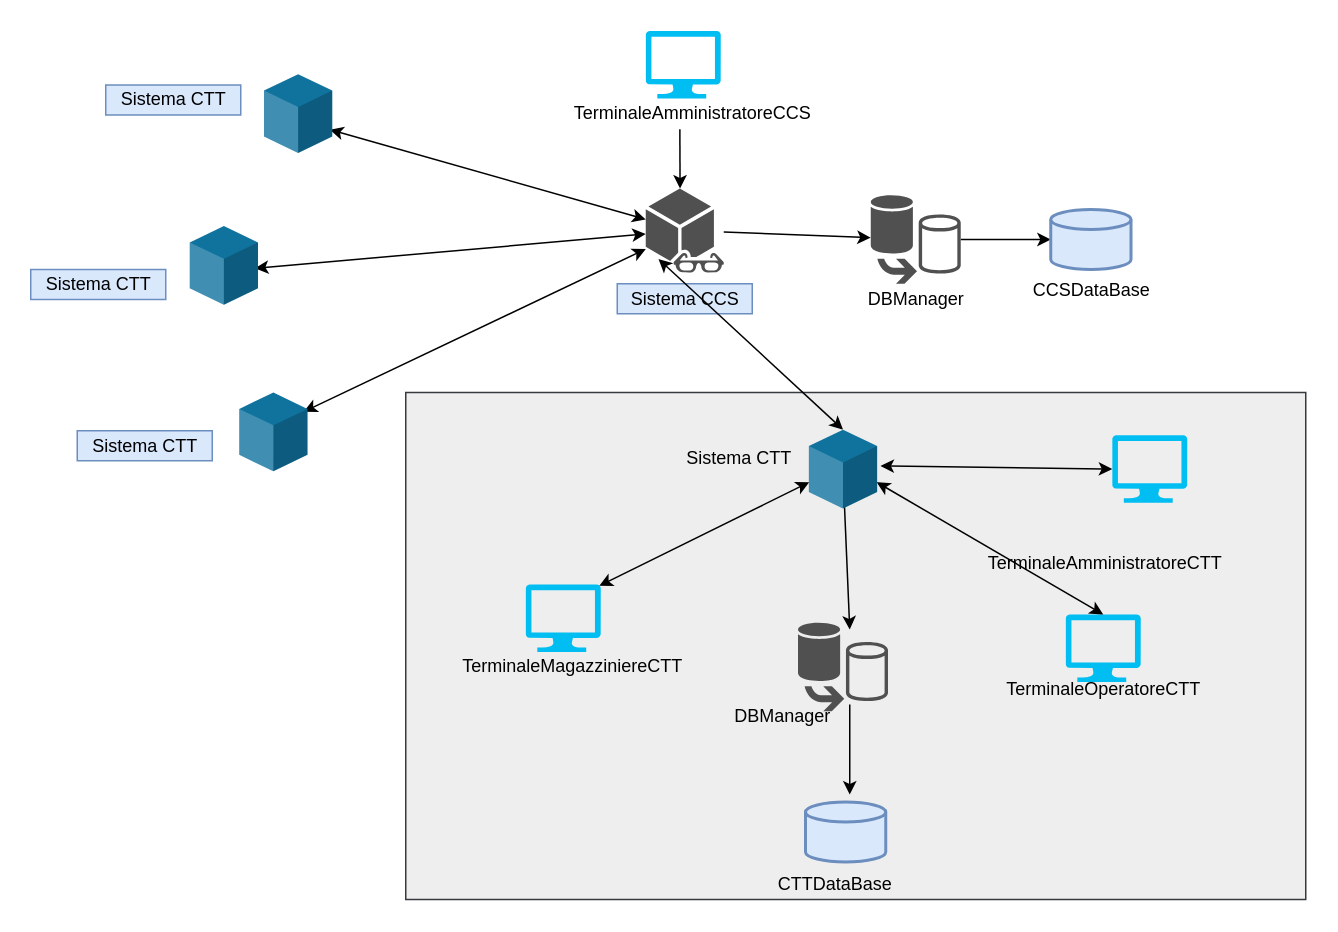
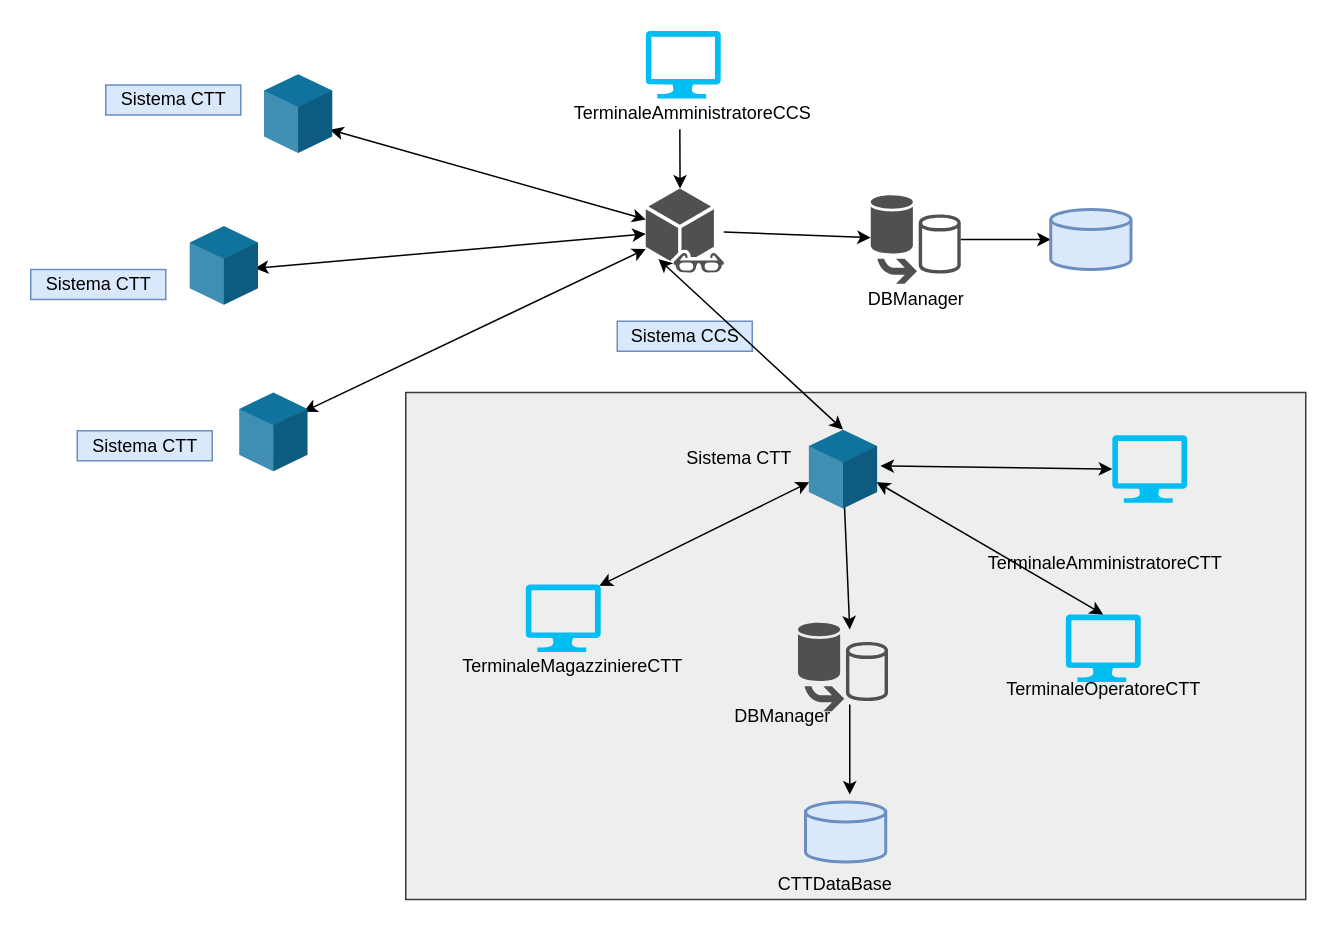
node "CCSDataBase": removed
node "Sistema CCS": moved (685, 299) -> (685, 336)
